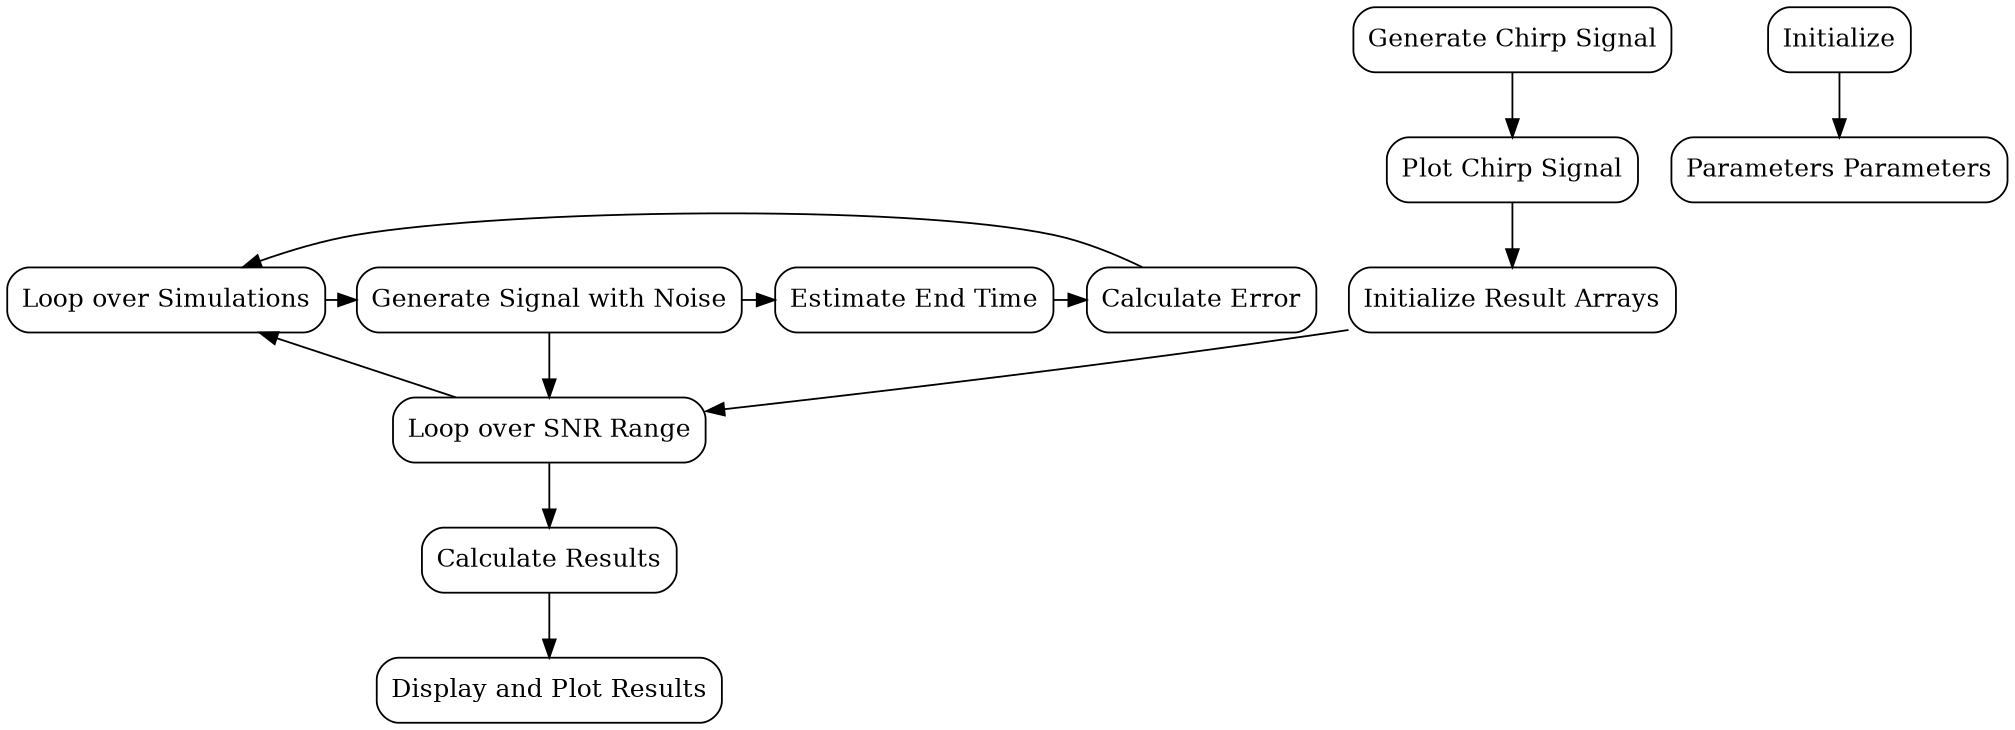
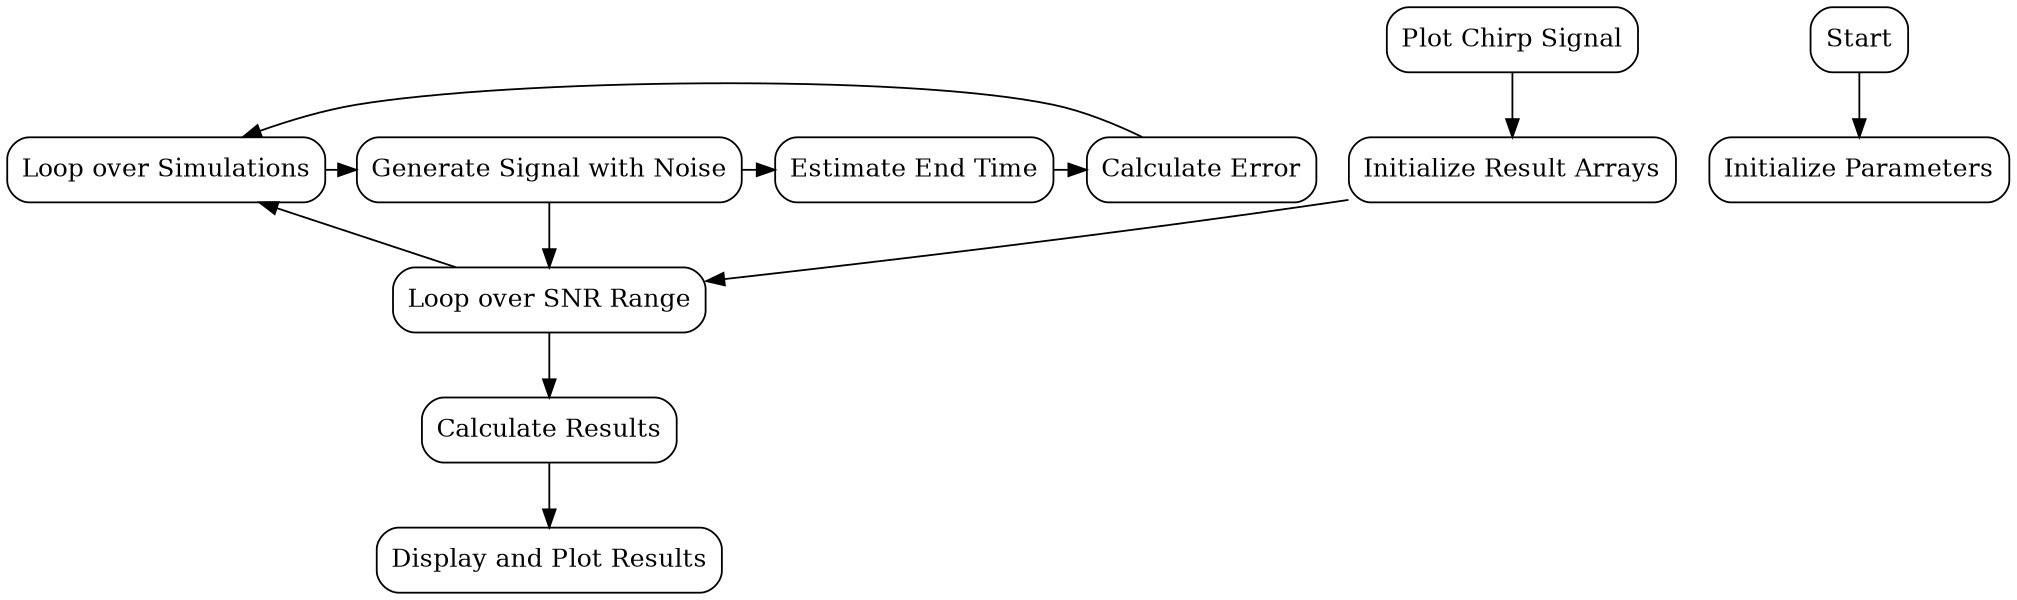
node "Generate Chirp Signal": removed
node "Initialize": label "Initialize" -> "Start"
node "Parameters Parameters": label "Parameters Parameters" -> "Initialize Parameters"
